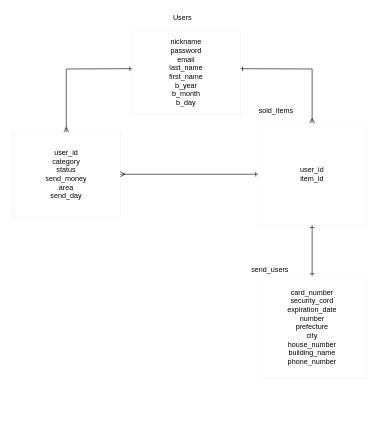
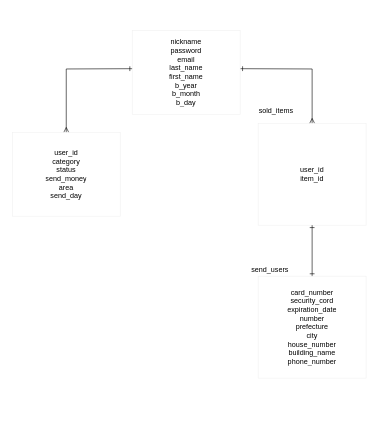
node "Users": removed
edge "user_id category status send_money area send_day" -- "user_id item_id": removed
